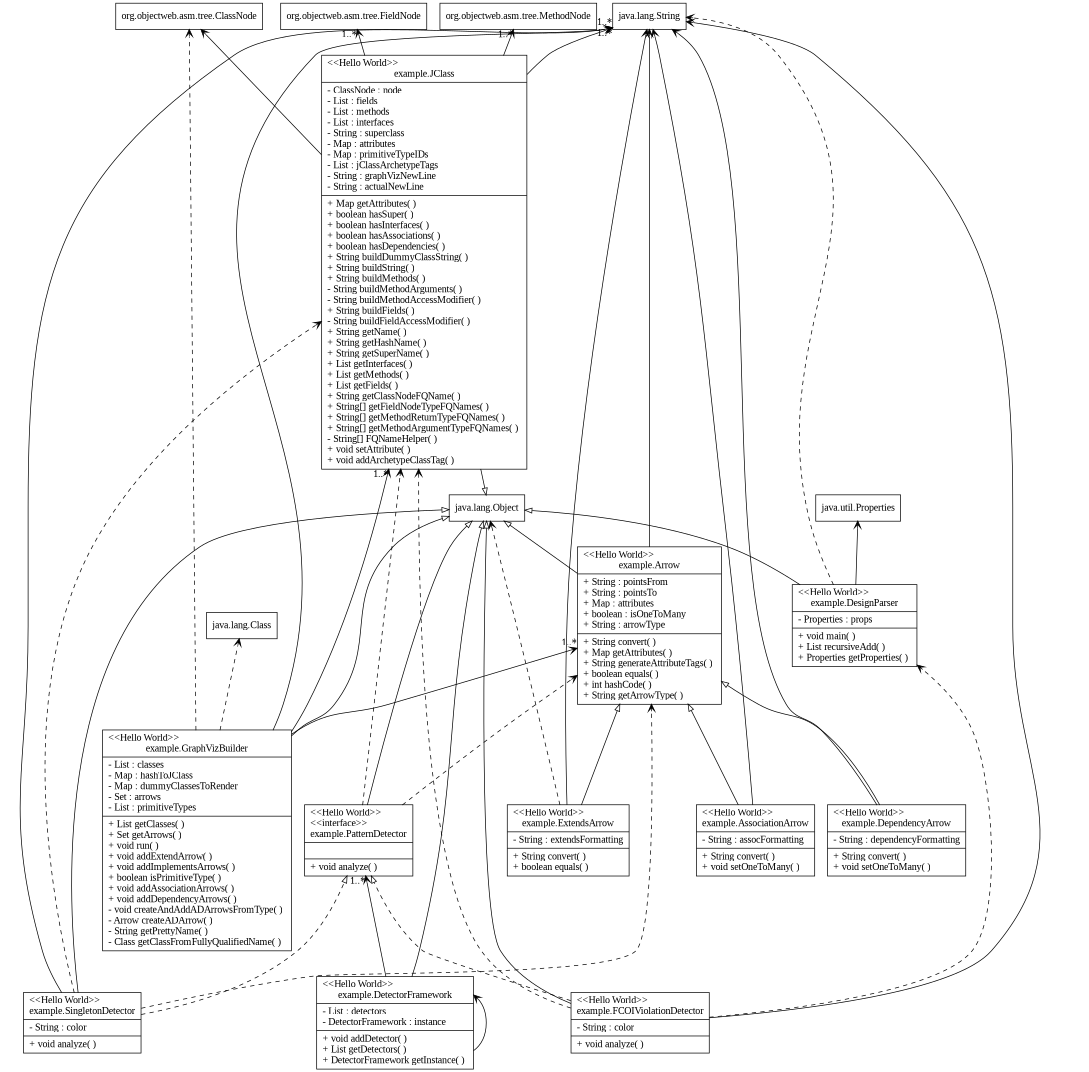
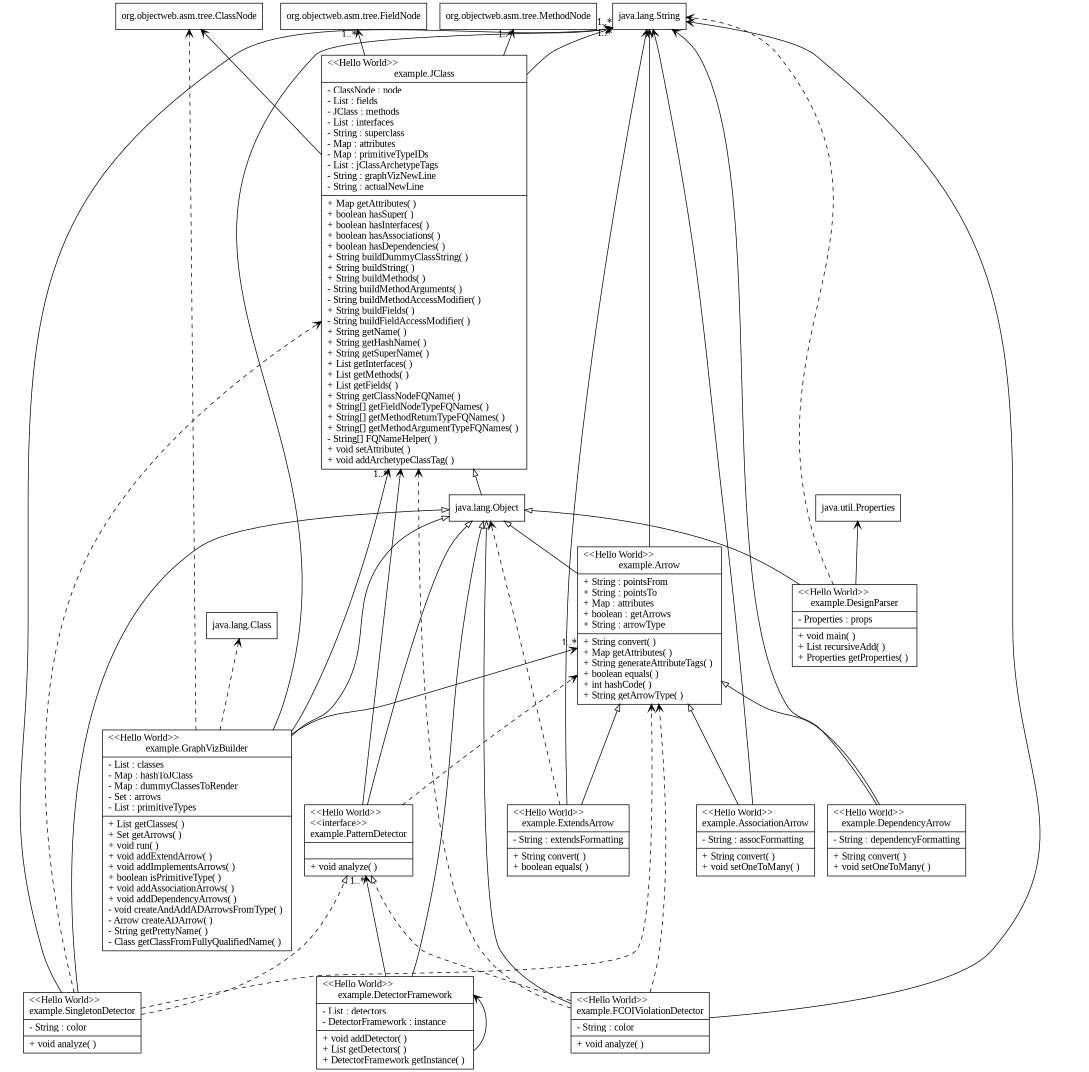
node "example.JClass": text "- List : methods" -> "- JClass : methods"
edge "example.JClass" -> "java.lang.Object": reversed
node "example.Arrow": text "+ boolean : isOneToMany" -> "+ boolean : getArrows"
edge "example.PatternDetector" -> "example.JClass": style dashed -> solid
edge "example.FCOIViolationDetector" -> "example.DesignParser": now "example.FCOIViolationDetector" -> "example.Arrow"
